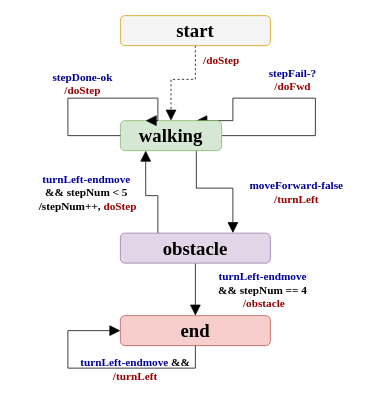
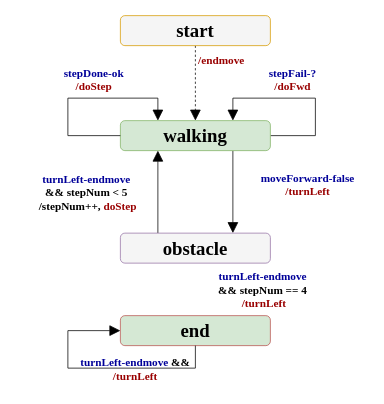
node "/doStep": label "/doStep" -> "/endmove"
node "stepDone-ok/doStep": moved (83, 83) -> (94, 79)
node "walking": size 101x30 -> 150x30
node "moveForward-false/turnLeft": moved (297, 192) -> (308, 184)
node "obstacle": fillcolor #e1d5e7 -> #f5f5f5
edge "obstacle" -> "end": removed
node "turnLeft-endmove&& stepNum == 4 /obstacle": label "turnLeft-endmove&& stepNum == 4 /obstacle" -> "turnLeft-endmove&& stepNum == 4 /turnLeft"
node "end": fillcolor #f8cecc -> #d5e8d4
